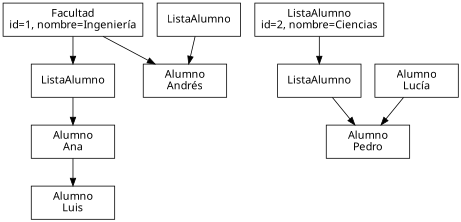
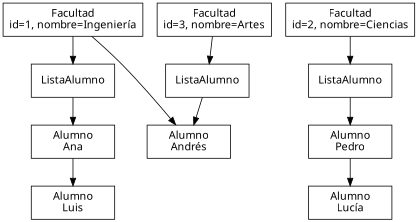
node "Facultad id=3, nombre=Artes": added
node "ListaAlumno id=2, nombre=Ciencias": label "ListaAlumno id=2, nombre=Ciencias" -> "Facultad id=2, nombre=Ciencias"
edge "Alumno Lucía" -> "Alumno Pedro": reversed
